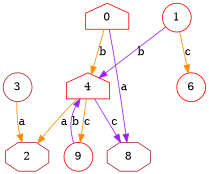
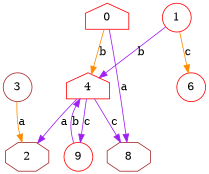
edge "4" -> "9": color darkorange -> purple
edge "4" -> "2": color darkorange -> purple
